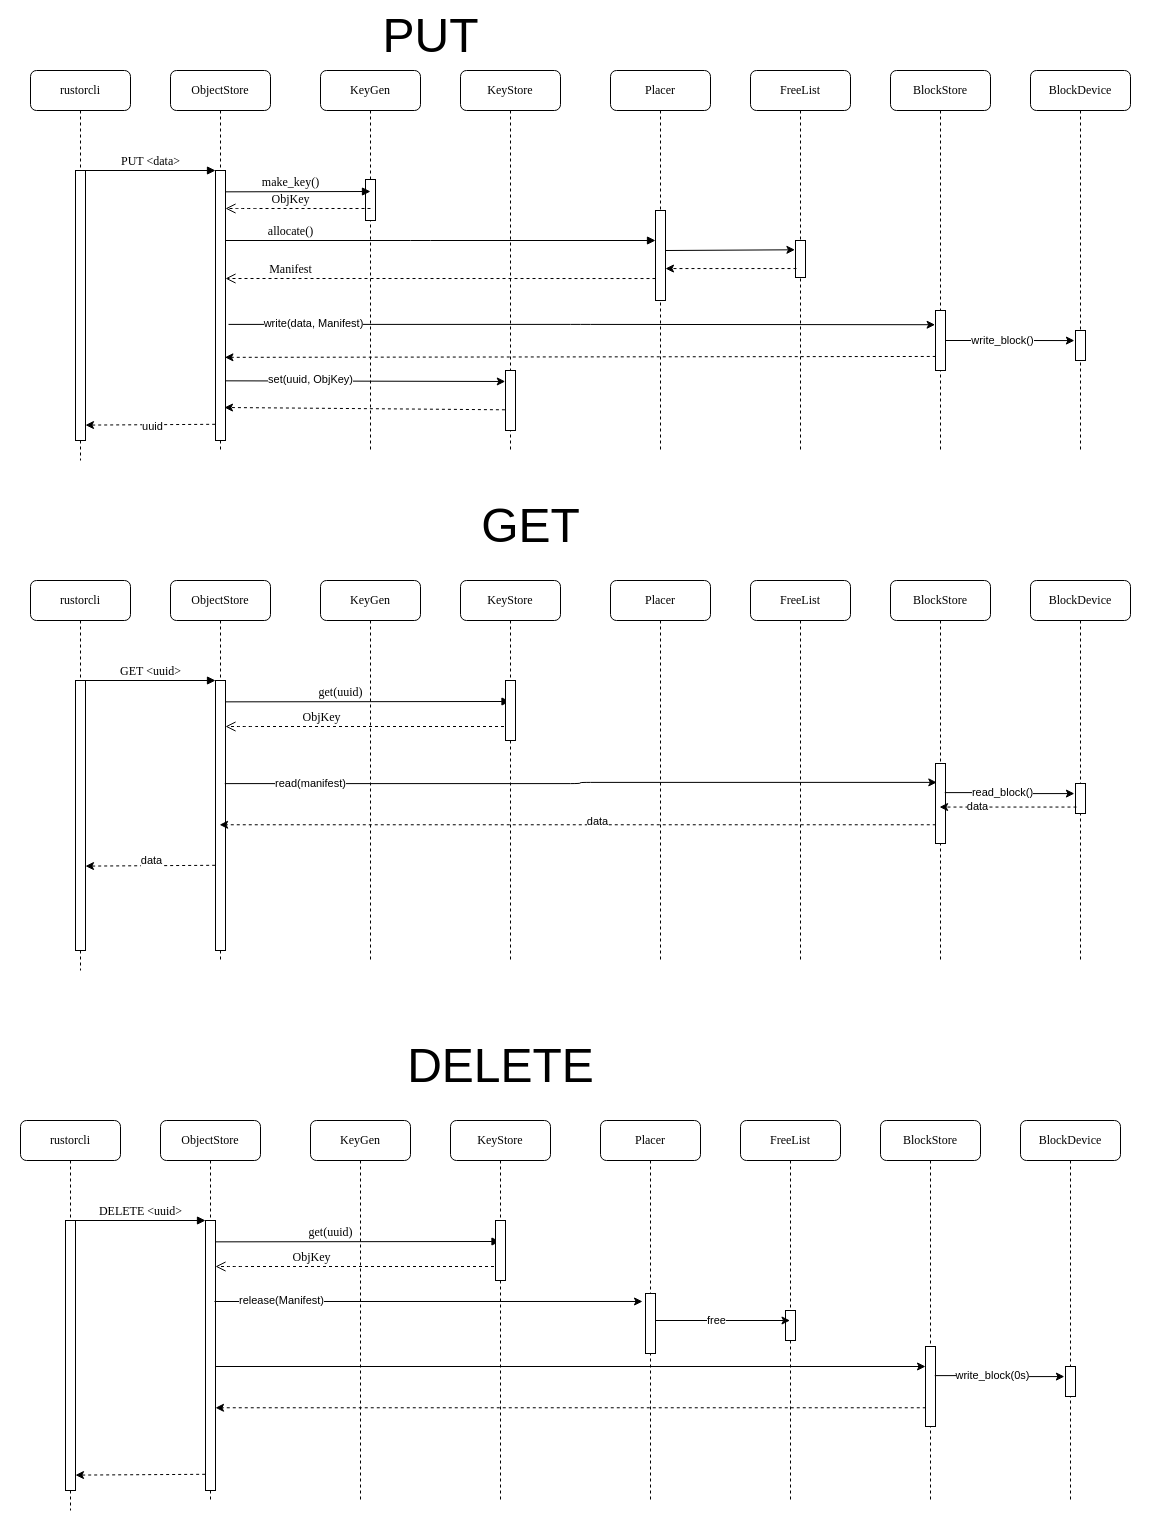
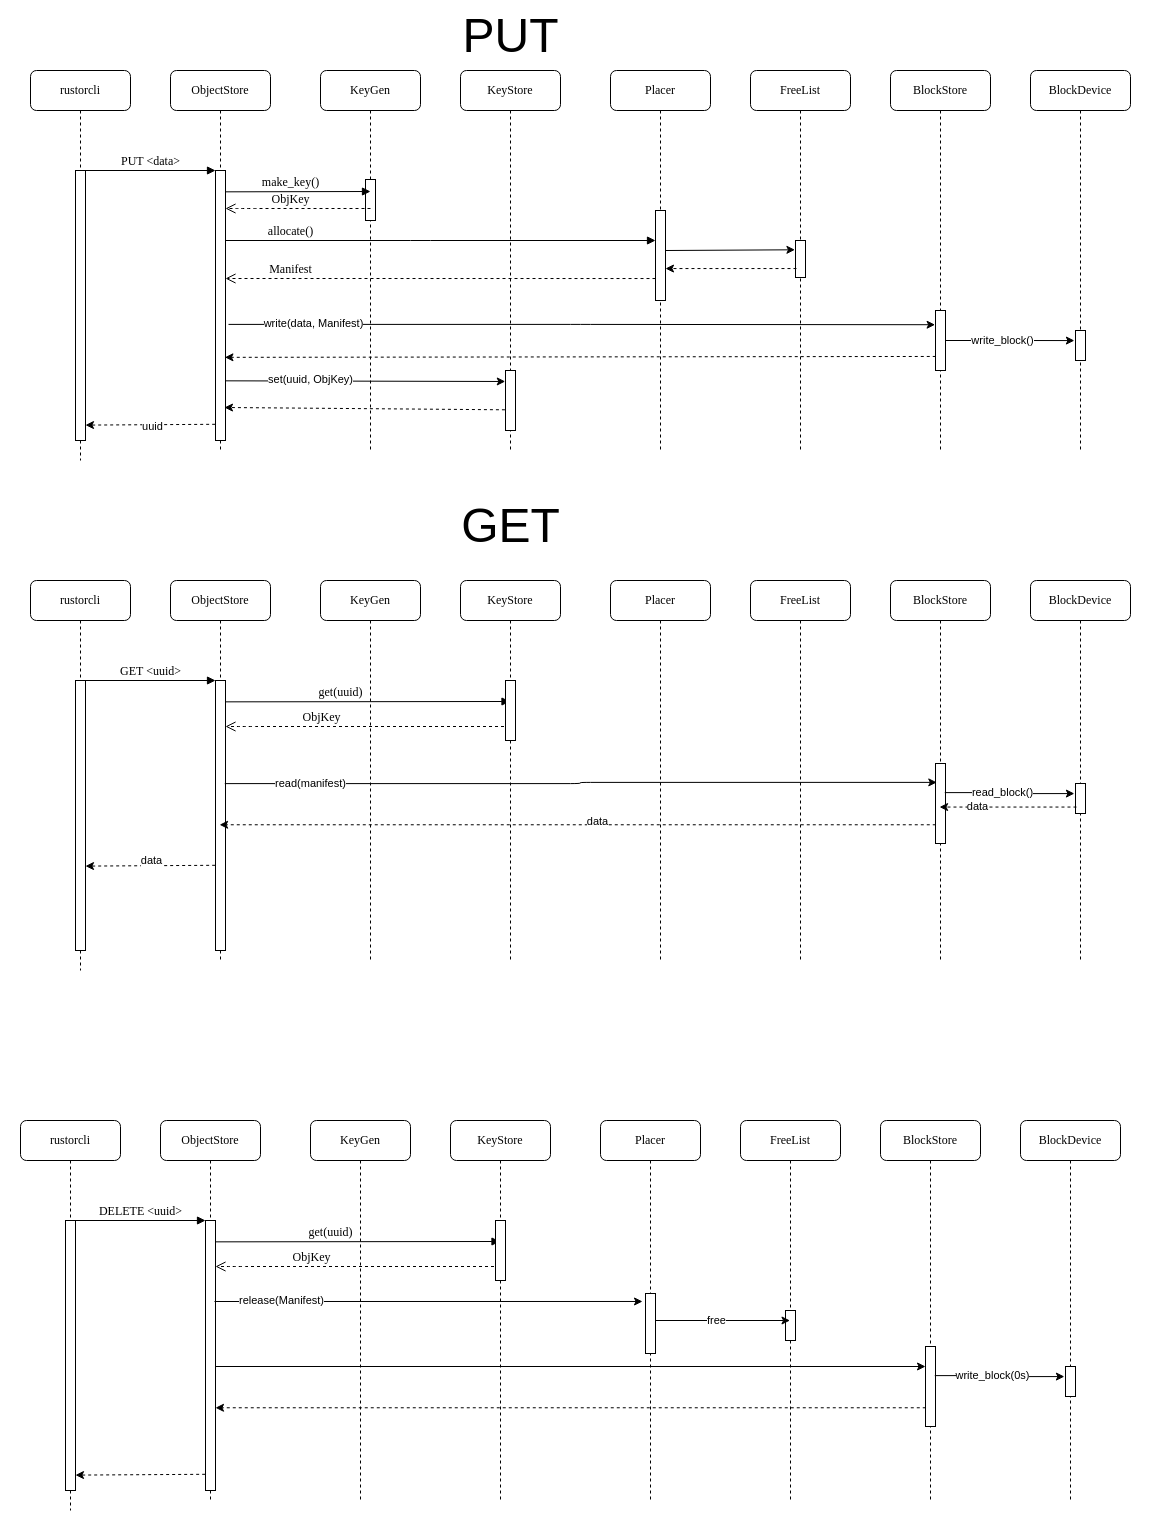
node "PUT": moved (431, 36) -> (511, 36)
node "GET": moved (531, 526) -> (511, 526)
node "DELETE": removed
